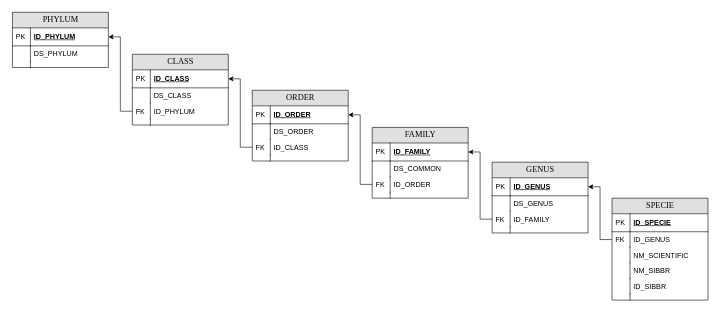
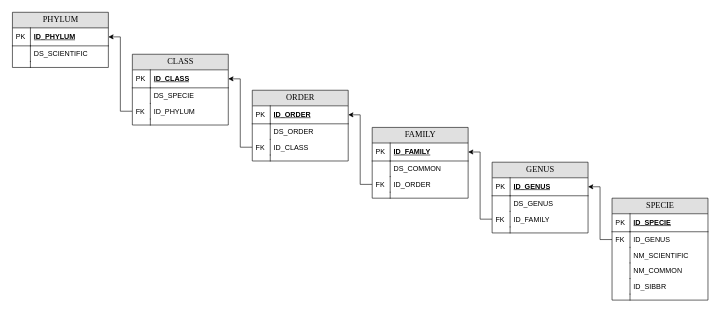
node "DS_PHYLUM": label "DS_PHYLUM" -> "DS_SCIENTIFIC"
node "DS_CLASS": label "DS_CLASS" -> "DS_SPECIE"
node "NM_SIBBR": label "NM_SIBBR" -> "NM_COMMON"
